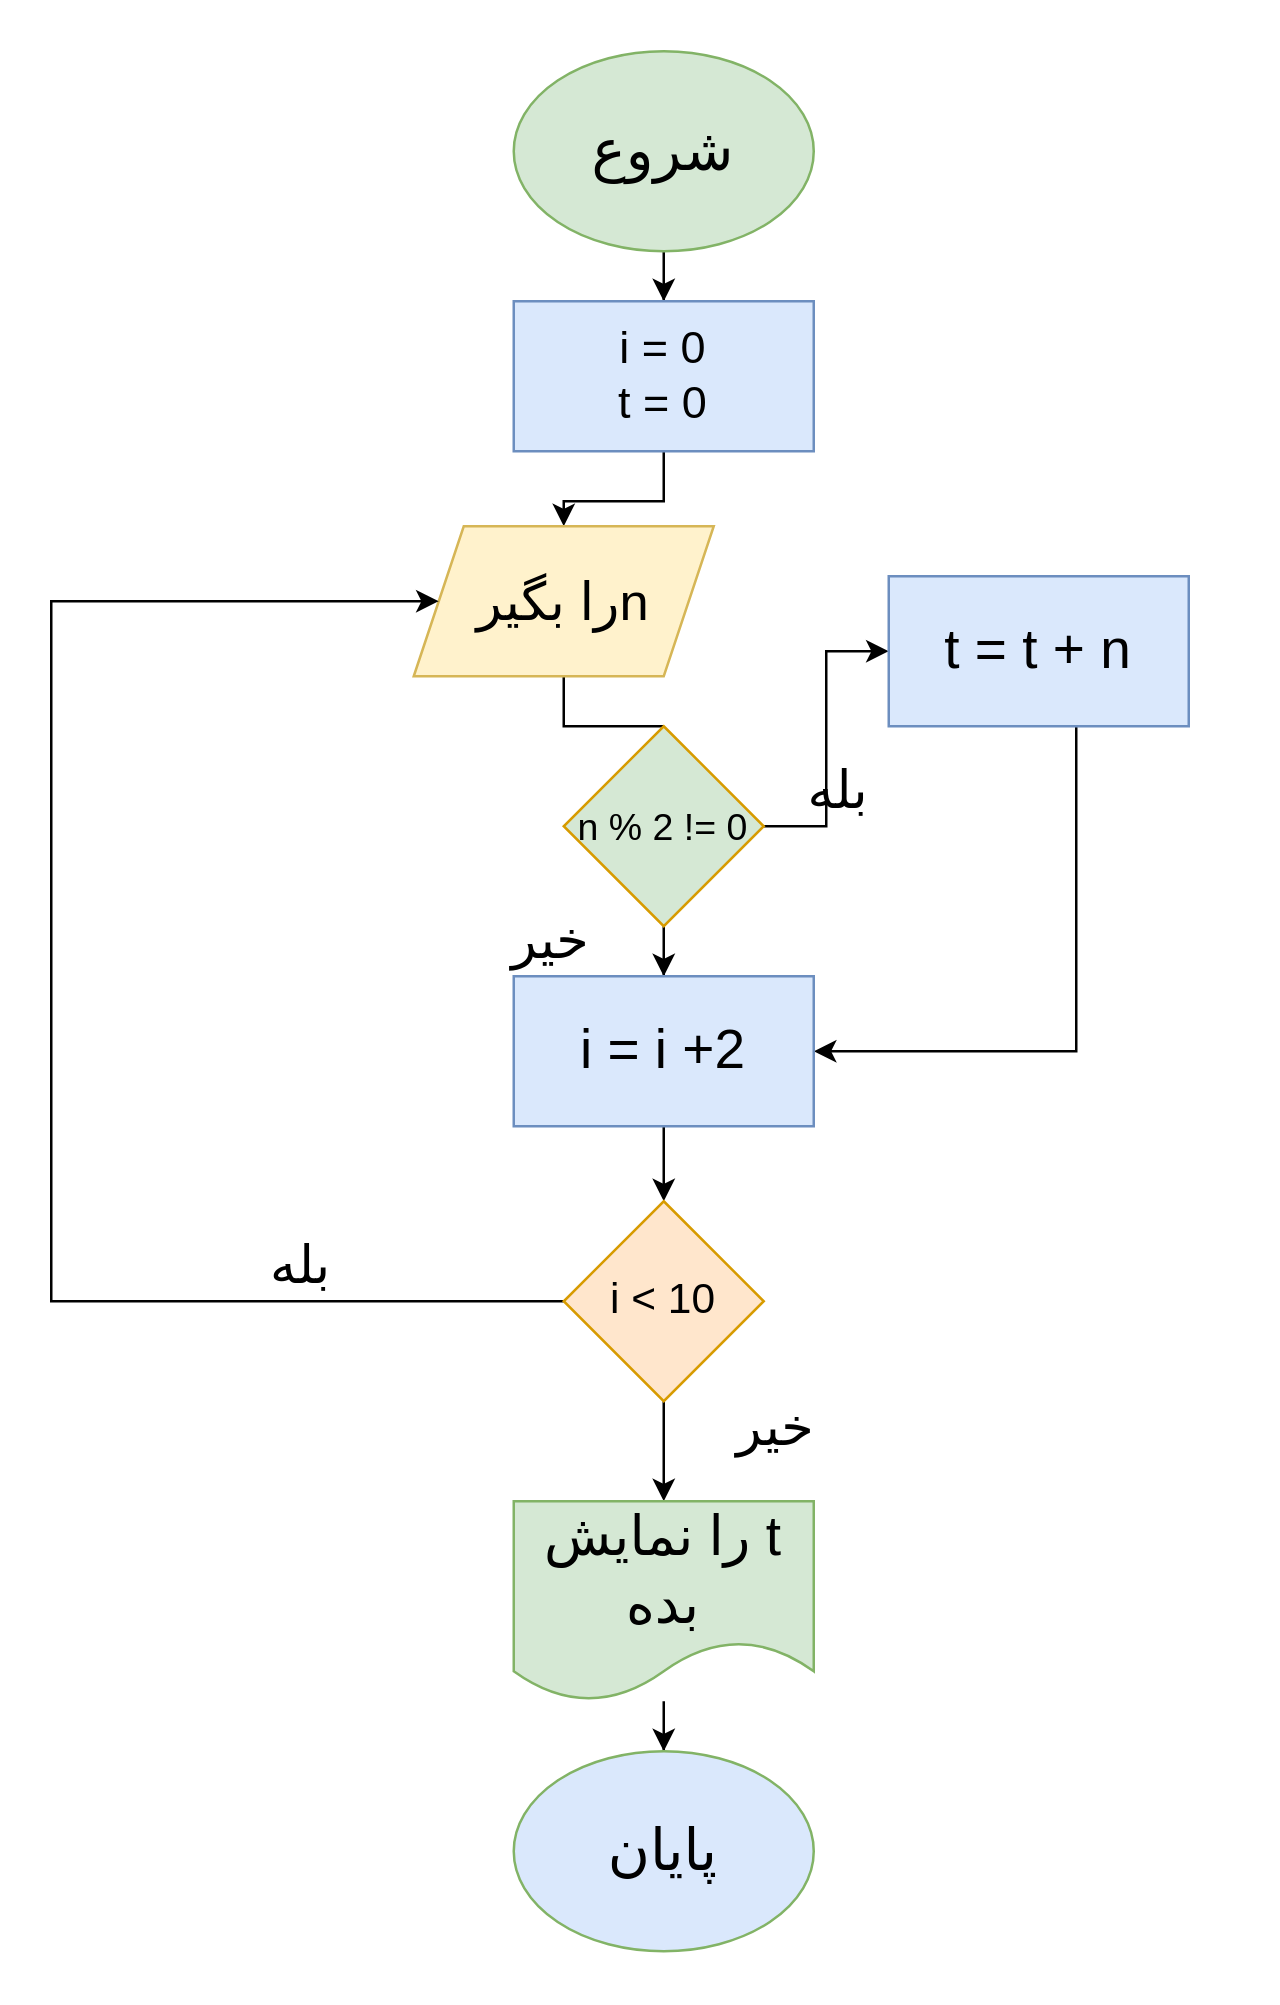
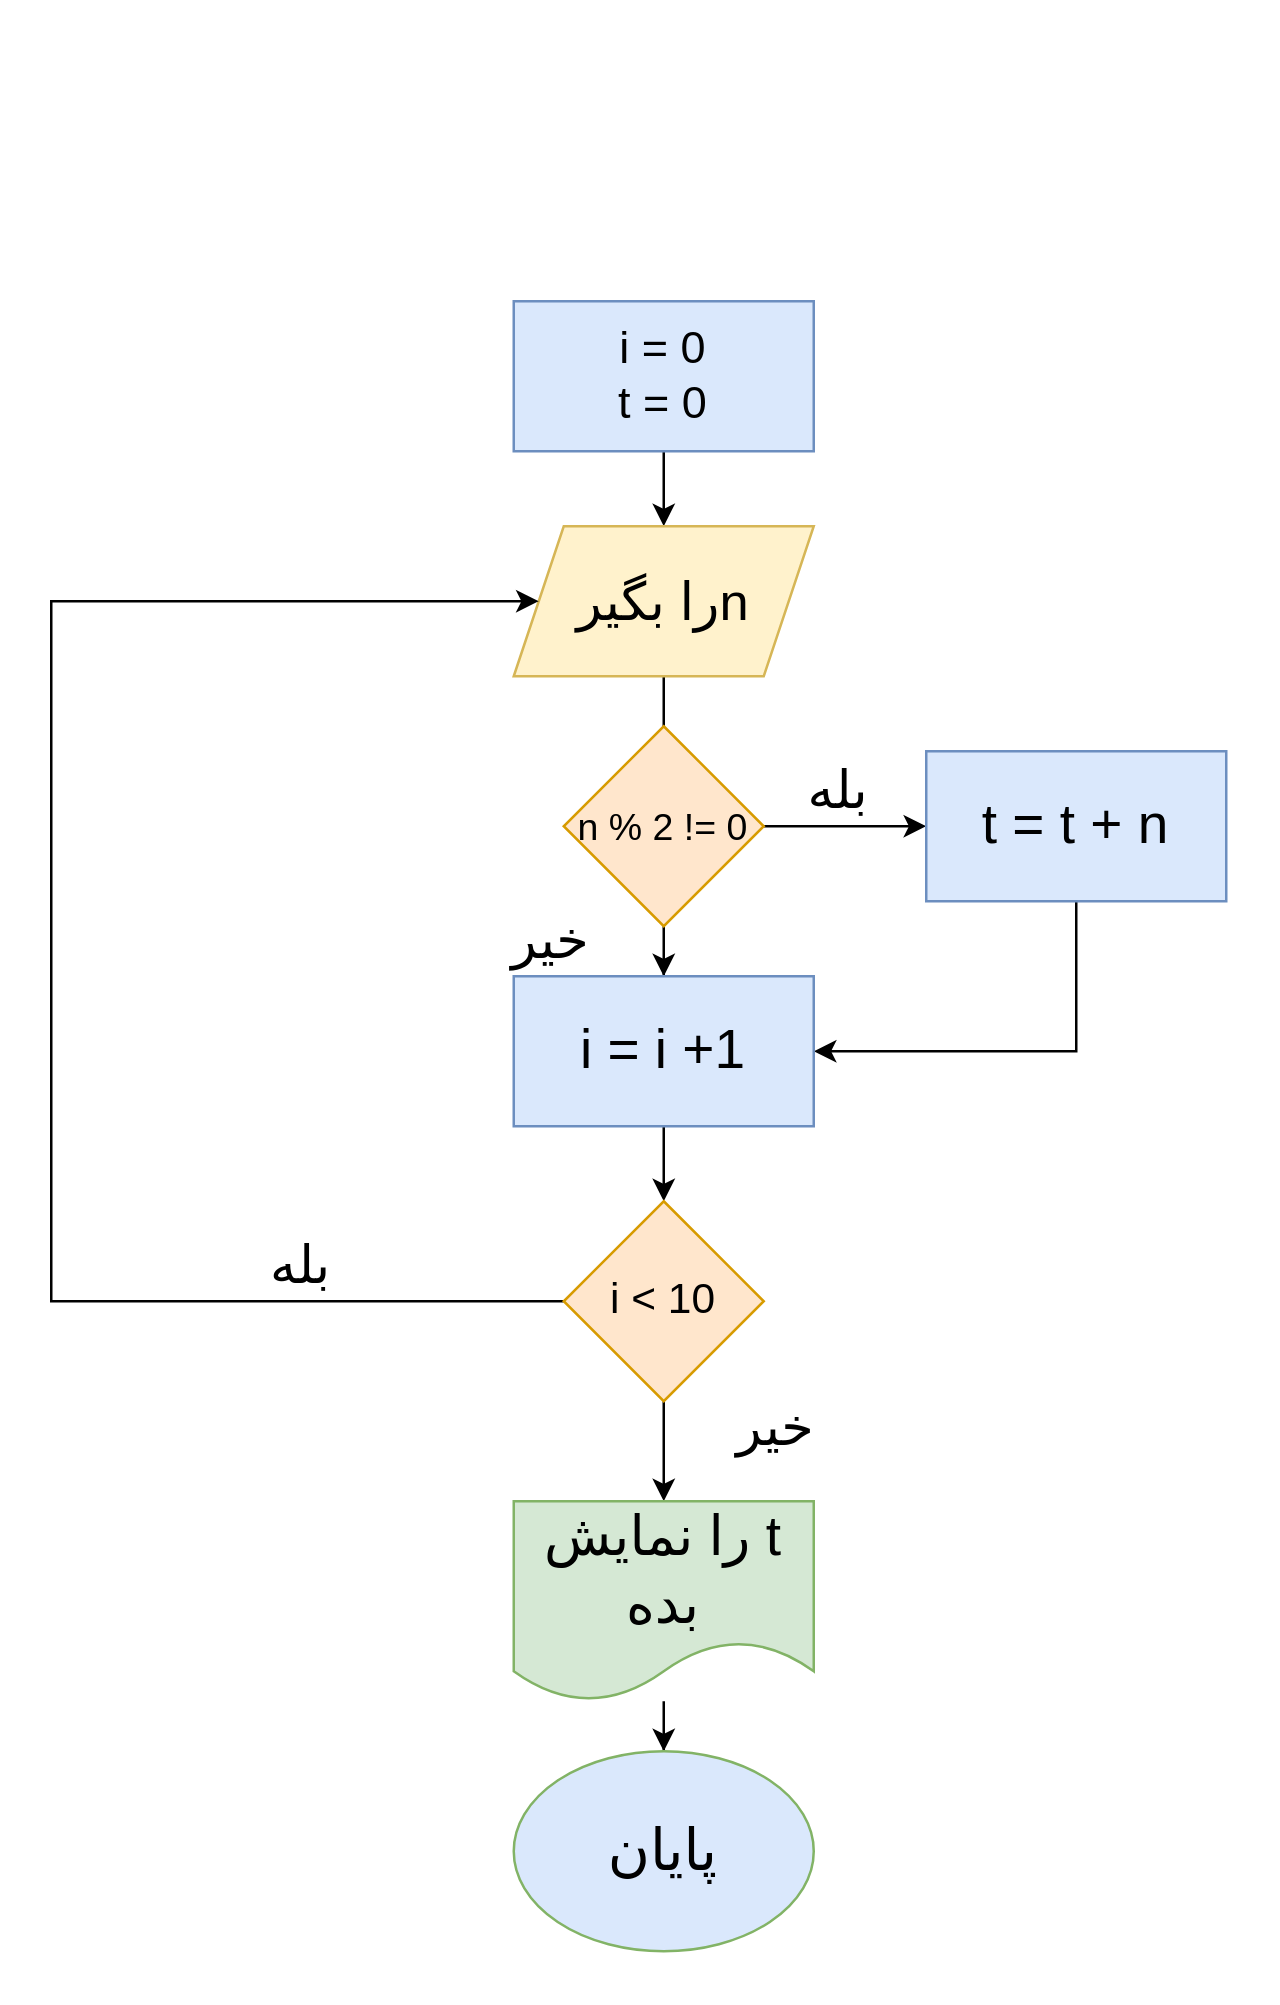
node "شروع": removed
edge "شروع" -> "i = 0 t = 0": removed
node "nرا بگیر": moved (564, 601) -> (664, 601)
node "t = t + n": moved (1039, 651) -> (1076, 826)
node "n % 2 != 0": fillcolor #d5e8d4 -> #ffe6cc
node "i = i +2": label "i = i +2" -> "i = i +1"
